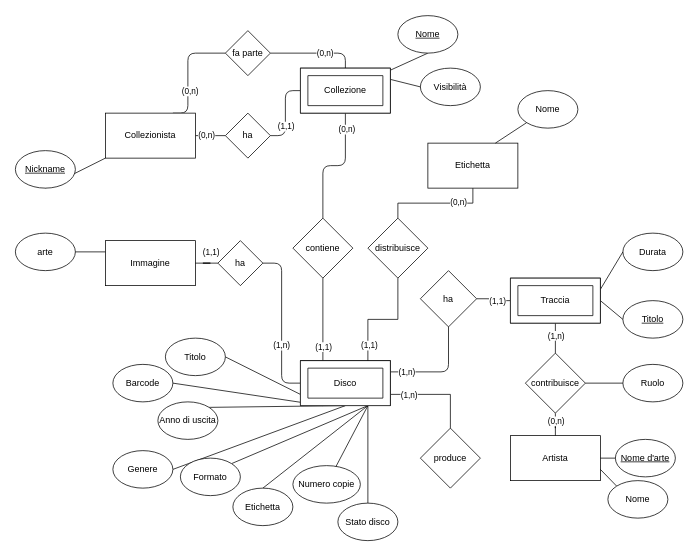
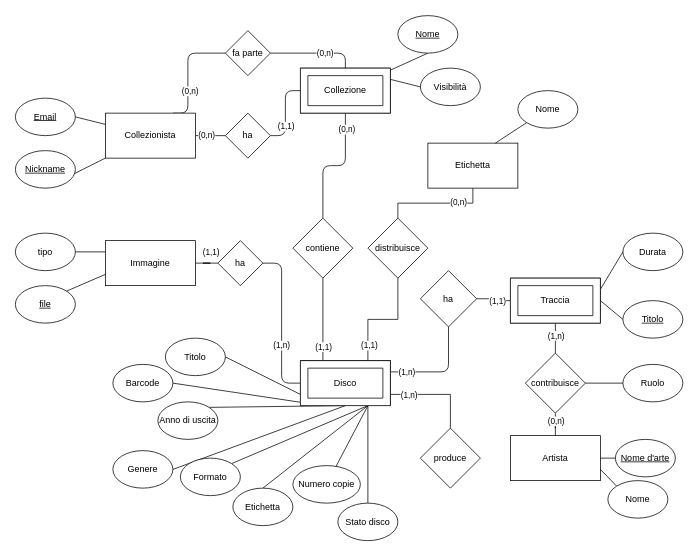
node "Email": added
edge "Email" -- "Collezionista": added
node "arte": label "arte" -> "tipo"
edge "Immagine" -- "file": added
node "file": added
